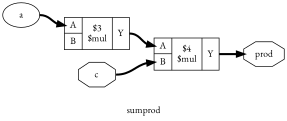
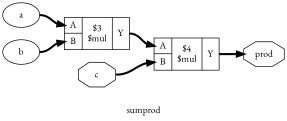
node "b": added
